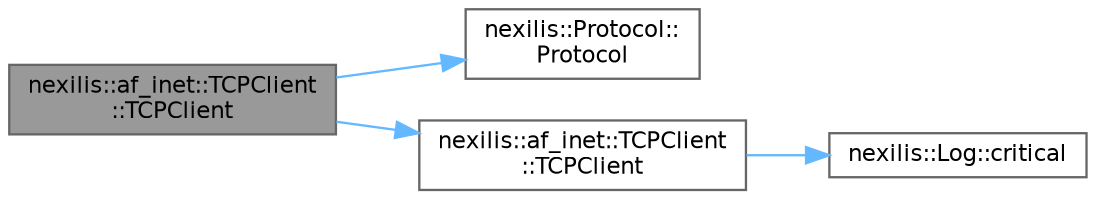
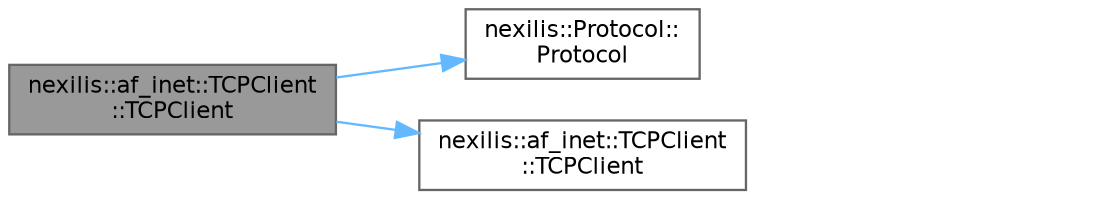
node "nexilis::Log::critical": removed
